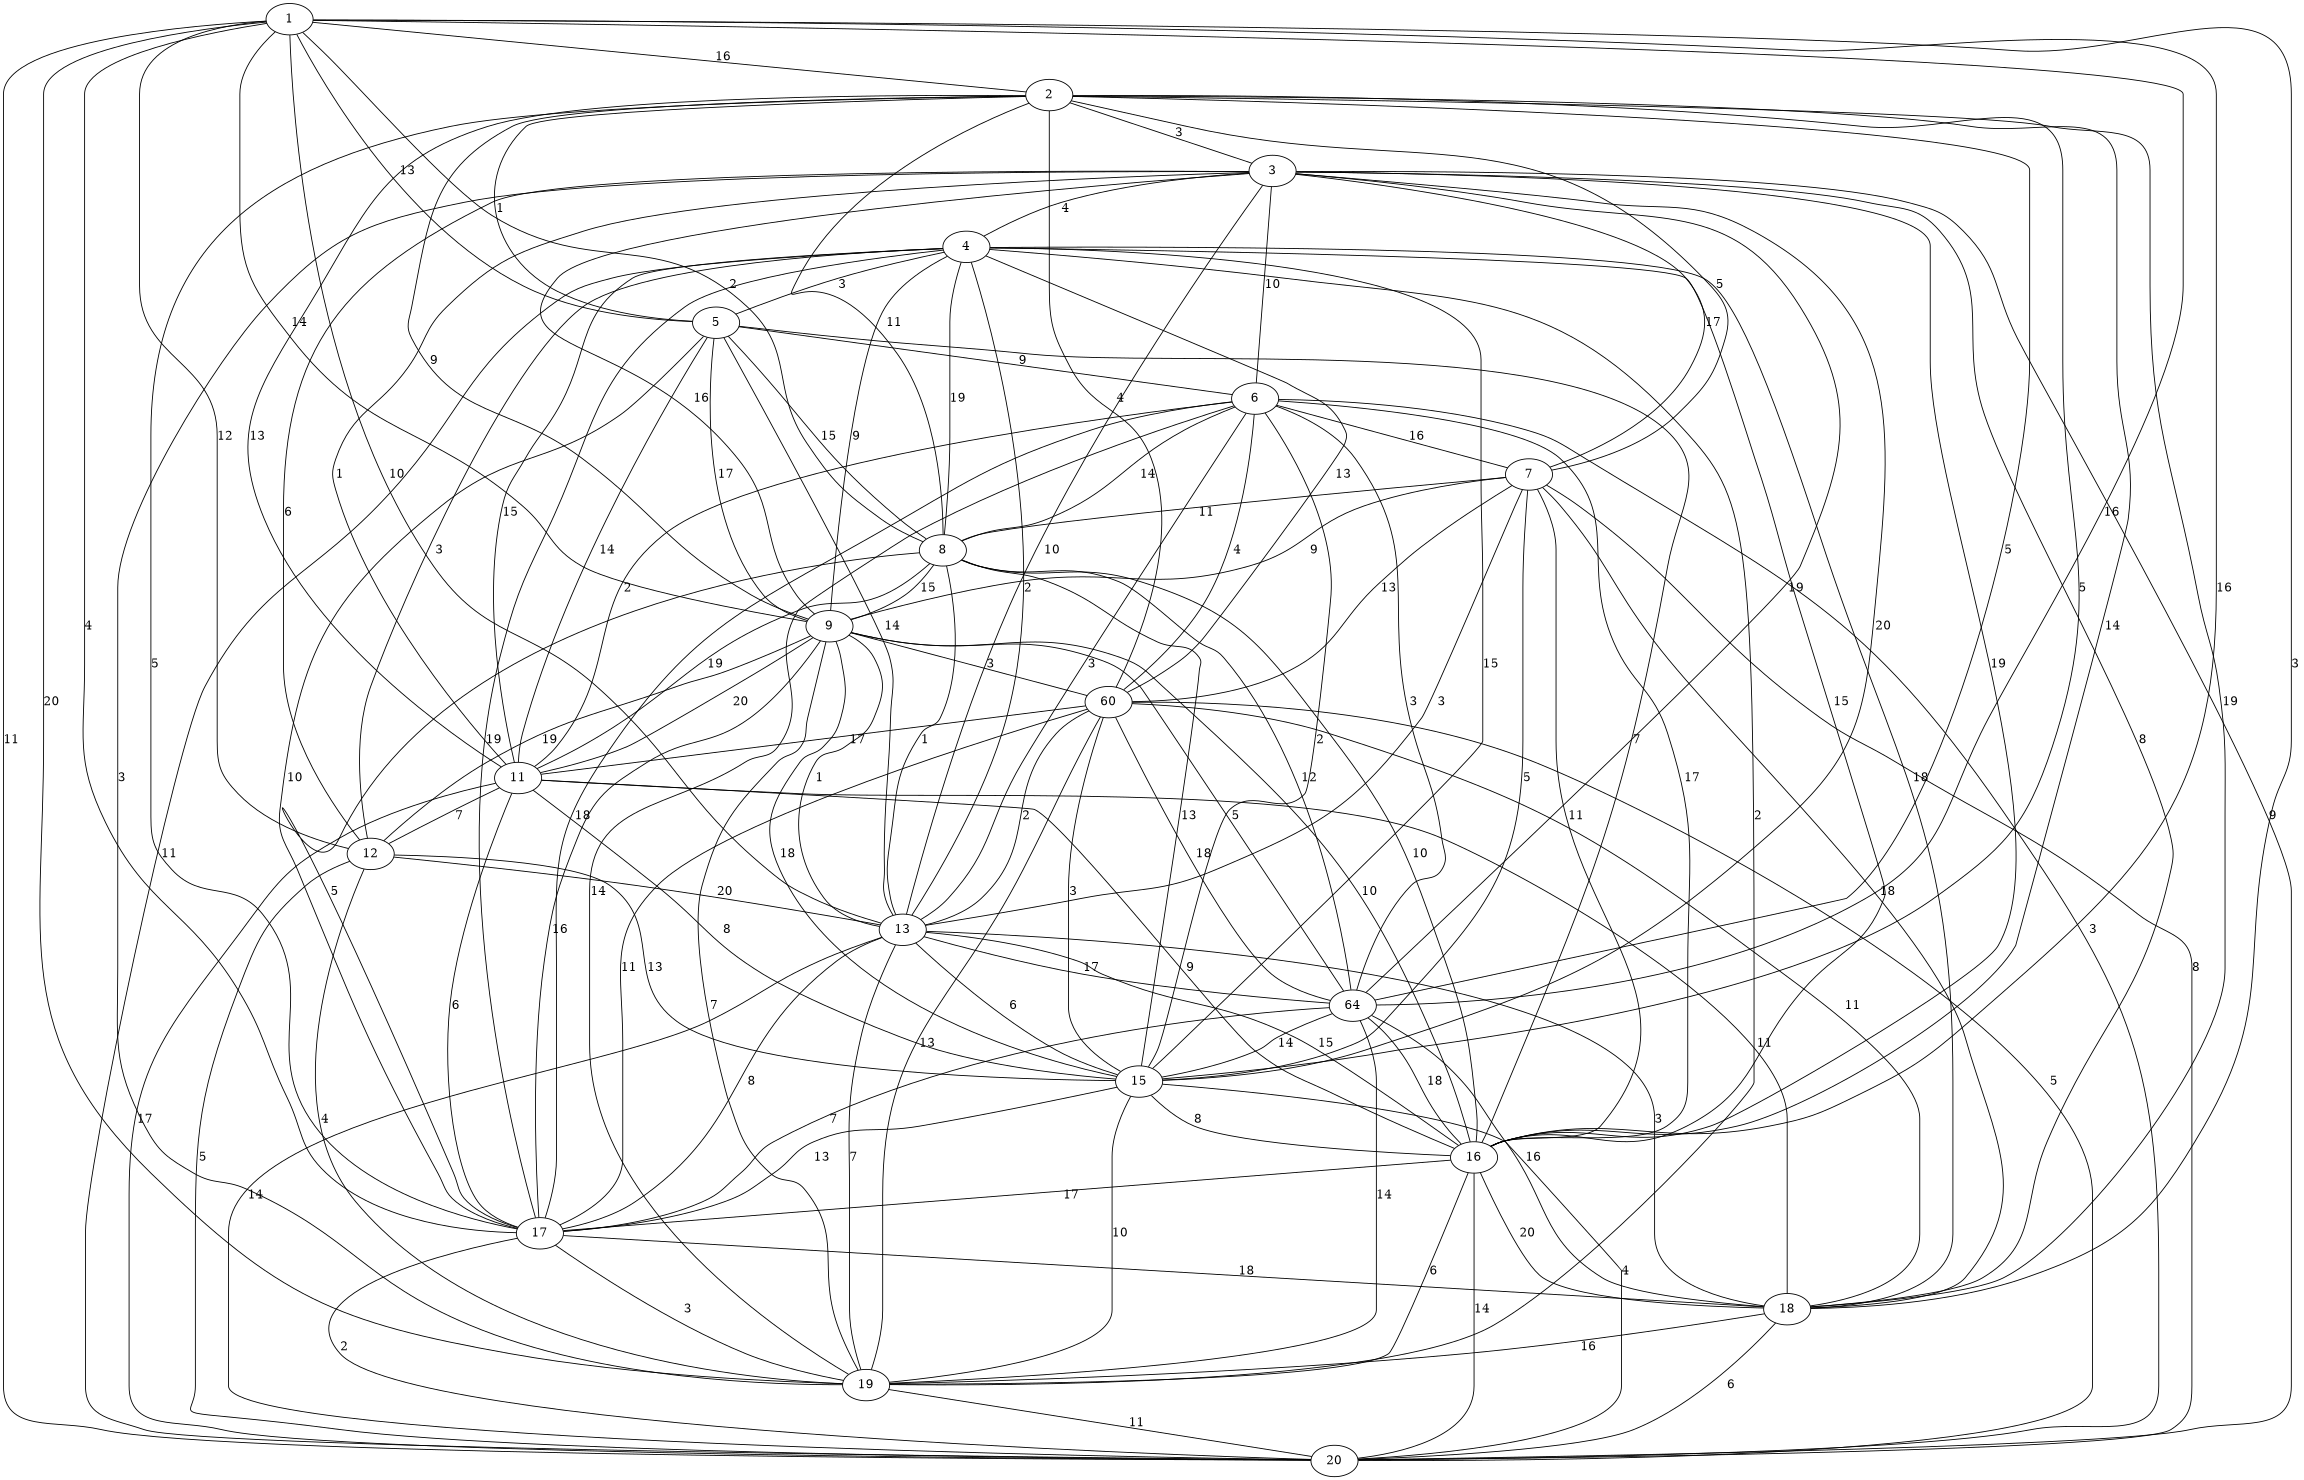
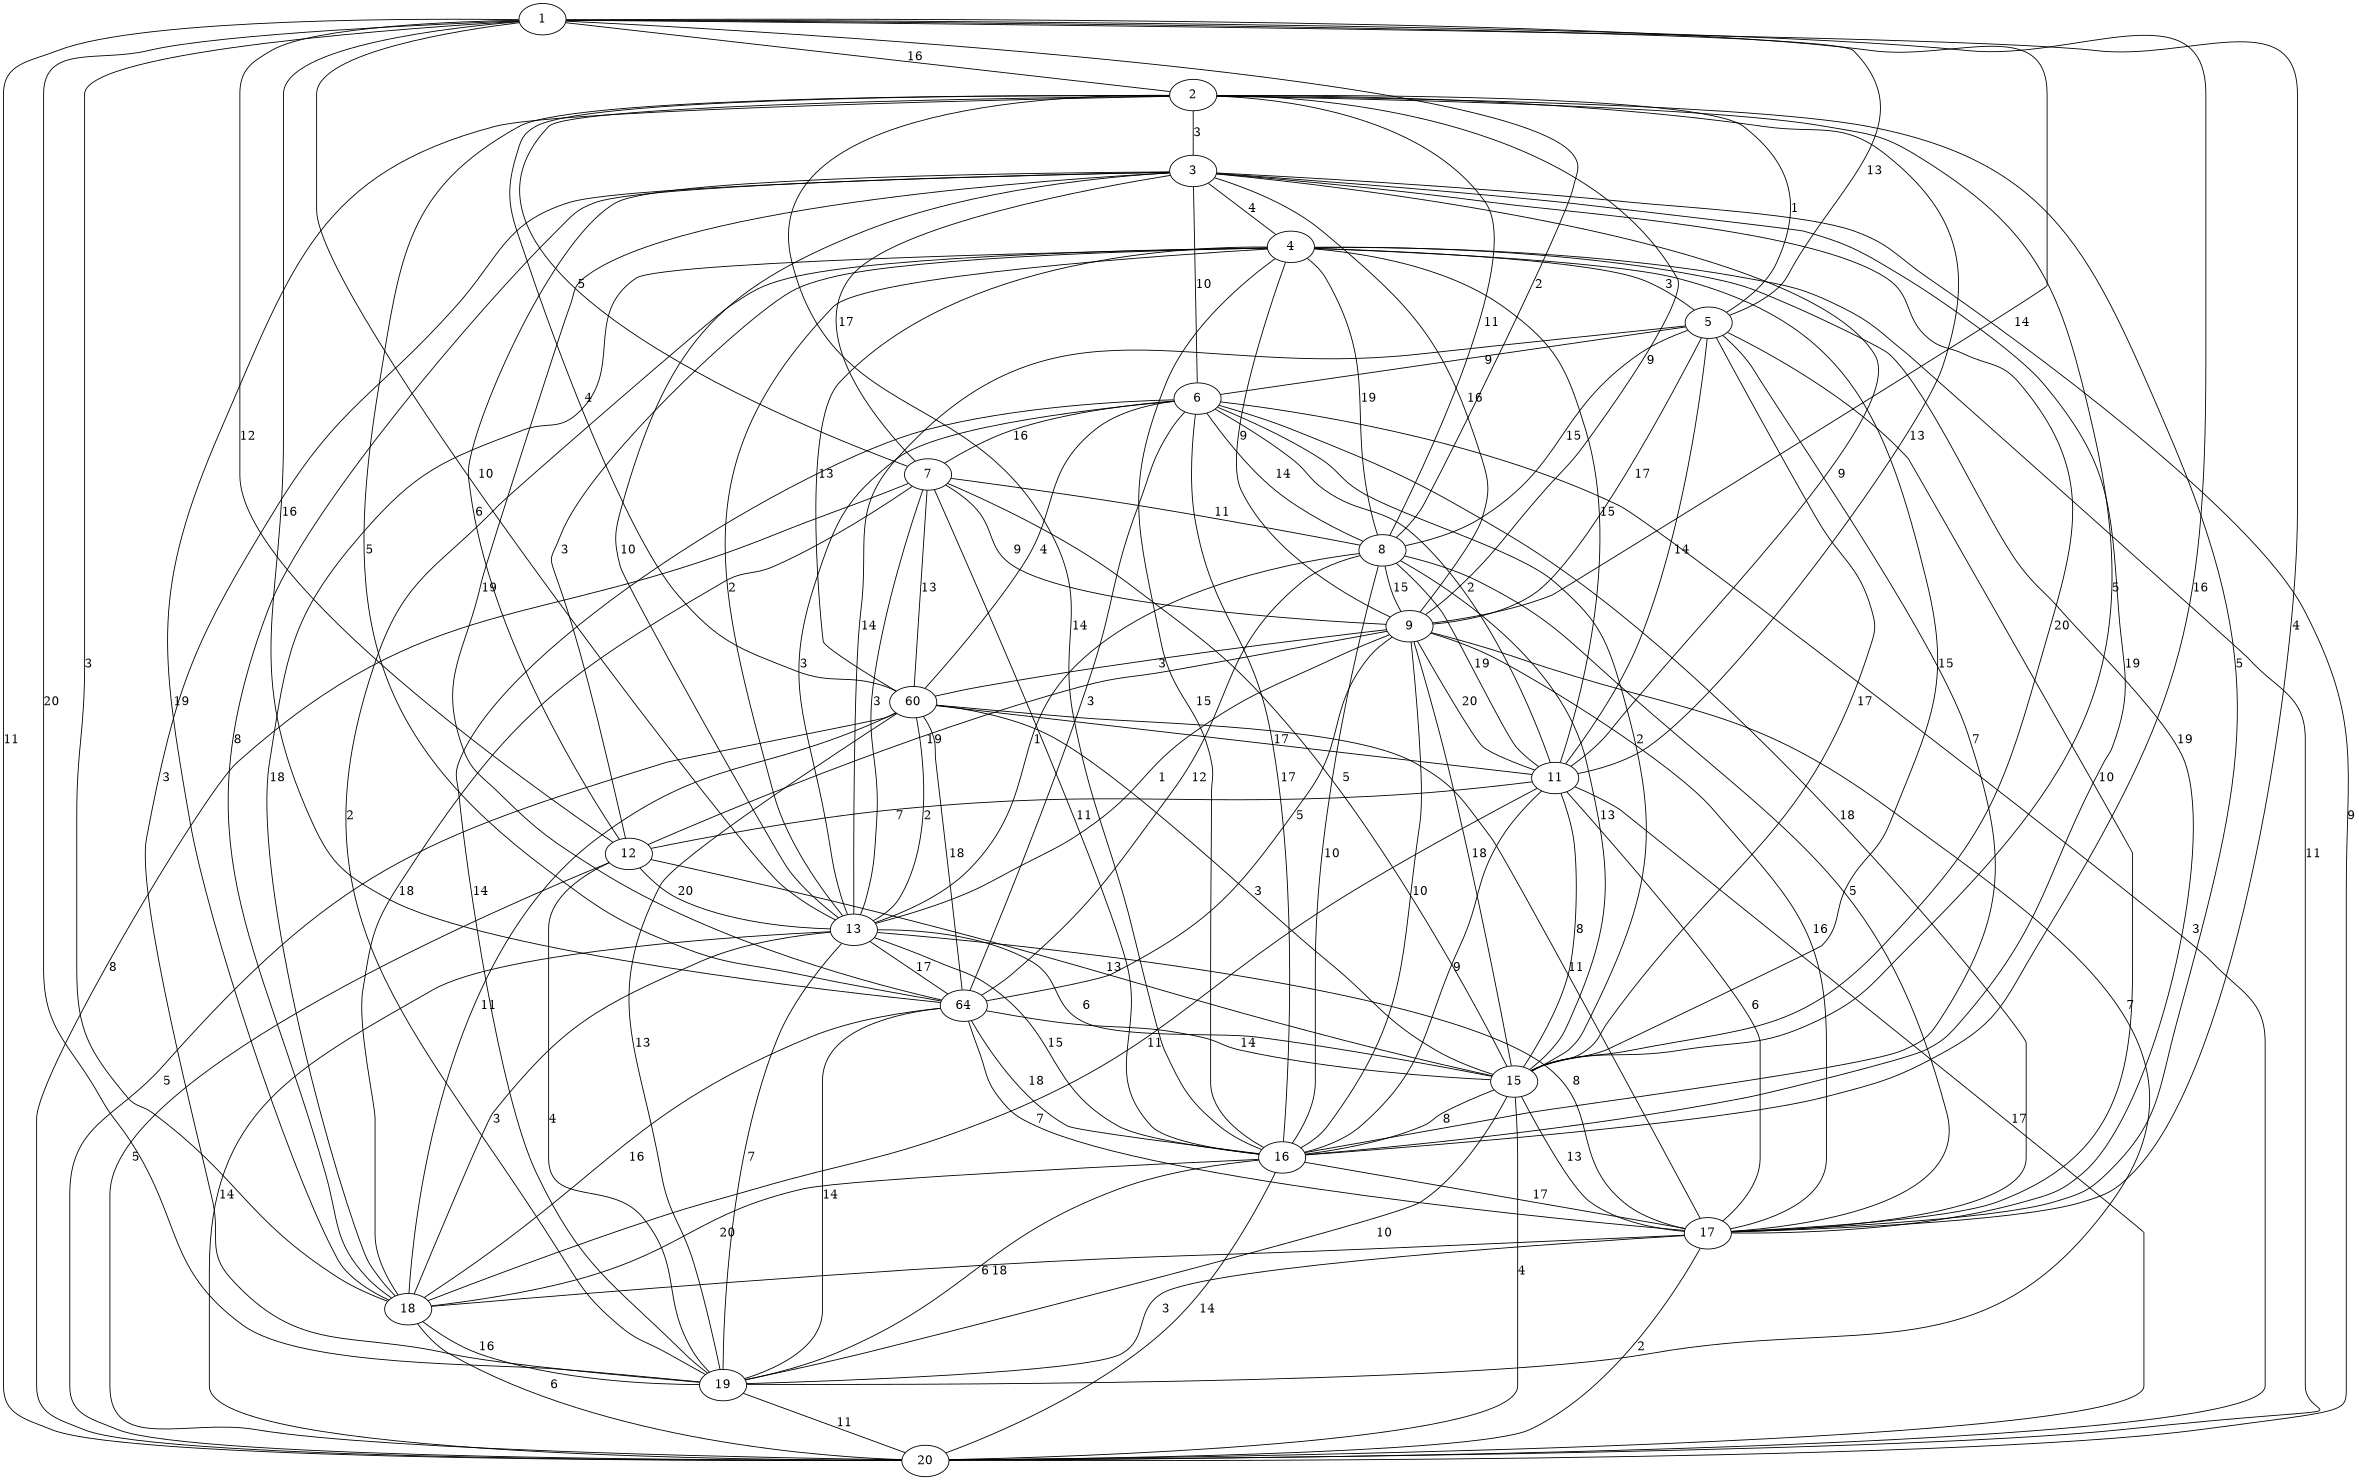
edge "3" -- "11": label "1" -> "9"
edge "5" -- "15": added, label "17"
